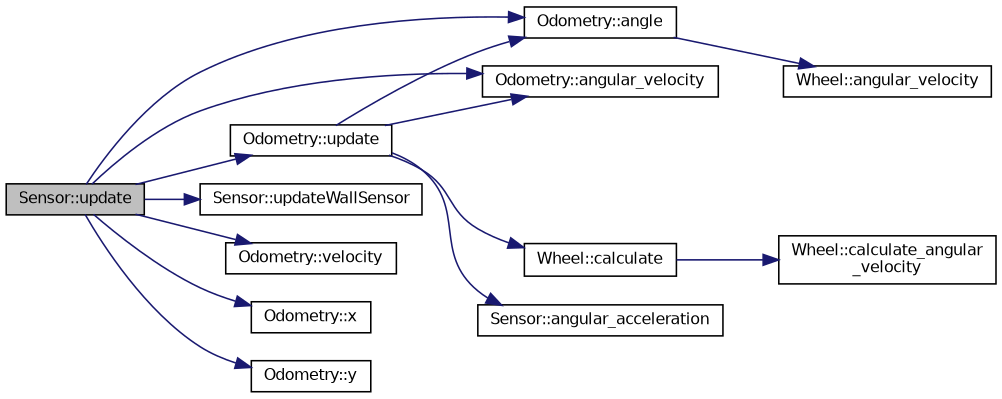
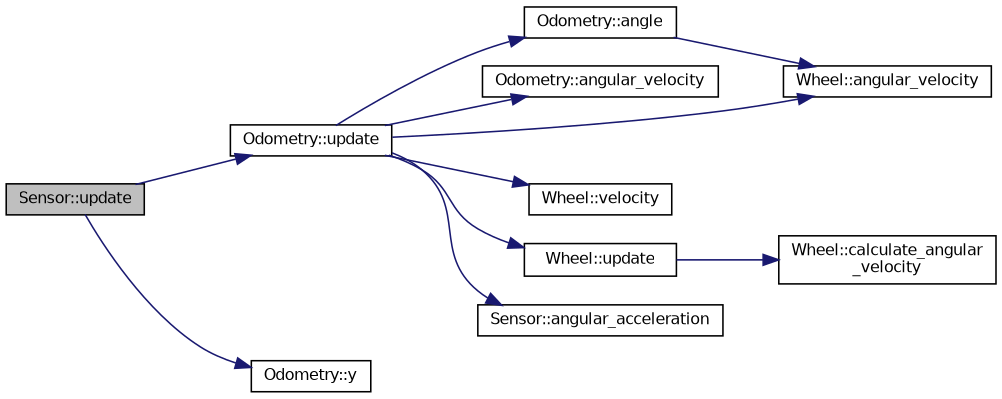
edge "Sensor::update" -> "Odometry::angle": removed
edge "Sensor::update" -> "Odometry::angular_velocity": removed
edge "Odometry::update" -> "Wheel::angular_velocity": added
node "Sensor::updateWallSensor": removed
node "Wheel::velocity": added
node "Odometry::velocity": removed
node "Wheel::calculate": label "Wheel::calculate" -> "Wheel::update"
node "Odometry::x": removed
